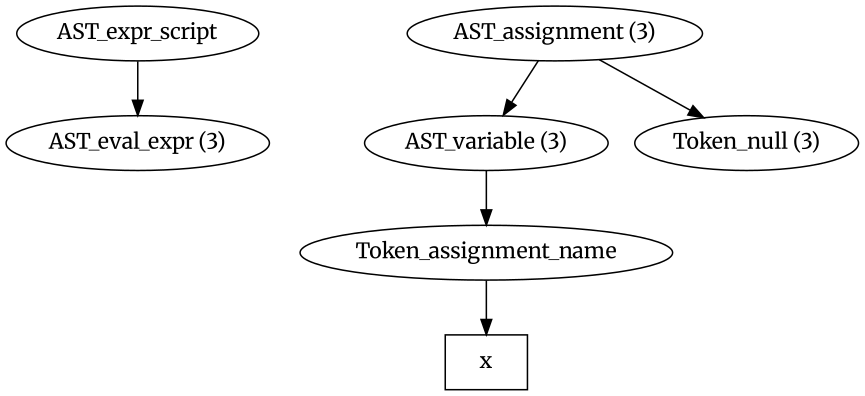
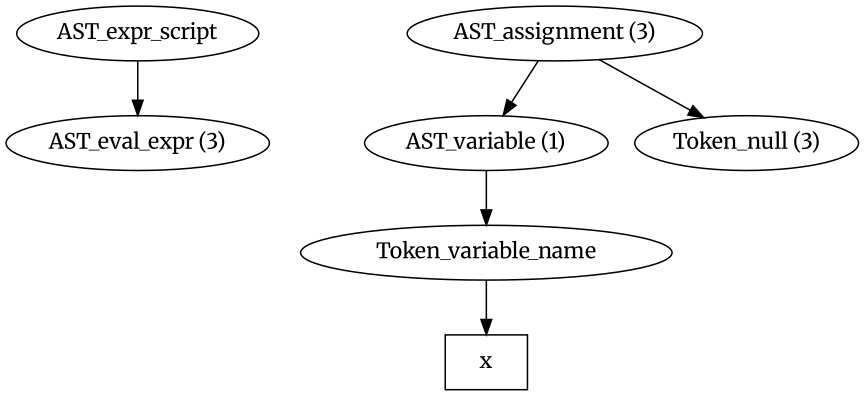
node "AST_variable (3)": label "AST_variable (3)" -> "AST_variable (1)"
node "Token_assignment_name": label "Token_assignment_name" -> "Token_variable_name"
